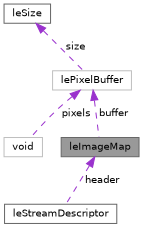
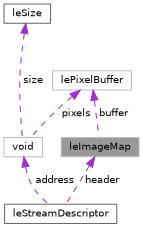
edge "lePixelBuffer" -> "leSize": now "void" -> "leSize"
node "leImageMap": color gray40 -> grey75
edge "leStreamDescriptor" -> "void": added, label "address"
